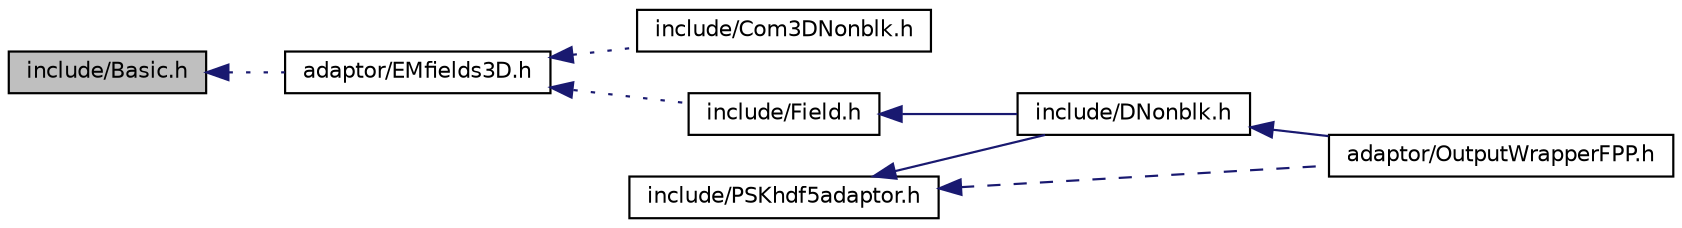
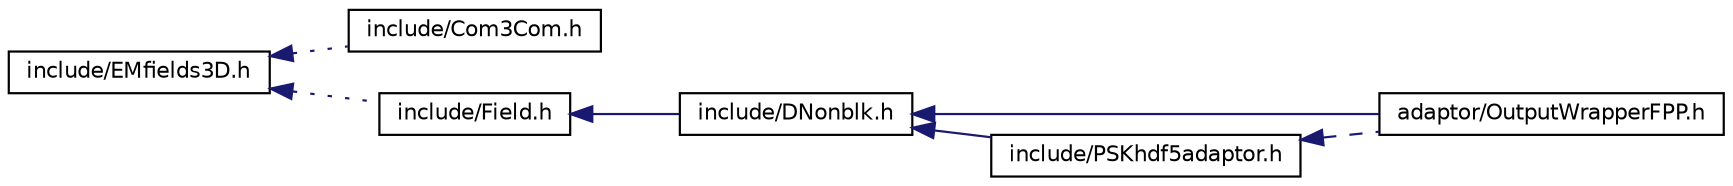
node "include/Com3DNonblk.h": label "include/Com3DNonblk.h" -> "include/Com3Com.h"
node "include/Basic.h": removed
node "adaptor/EMfields3D.h": label "adaptor/EMfields3D.h" -> "include/EMfields3D.h"
edge "include/DNonblk.h" -> "include/PSKhdf5adaptor.h": reversed
